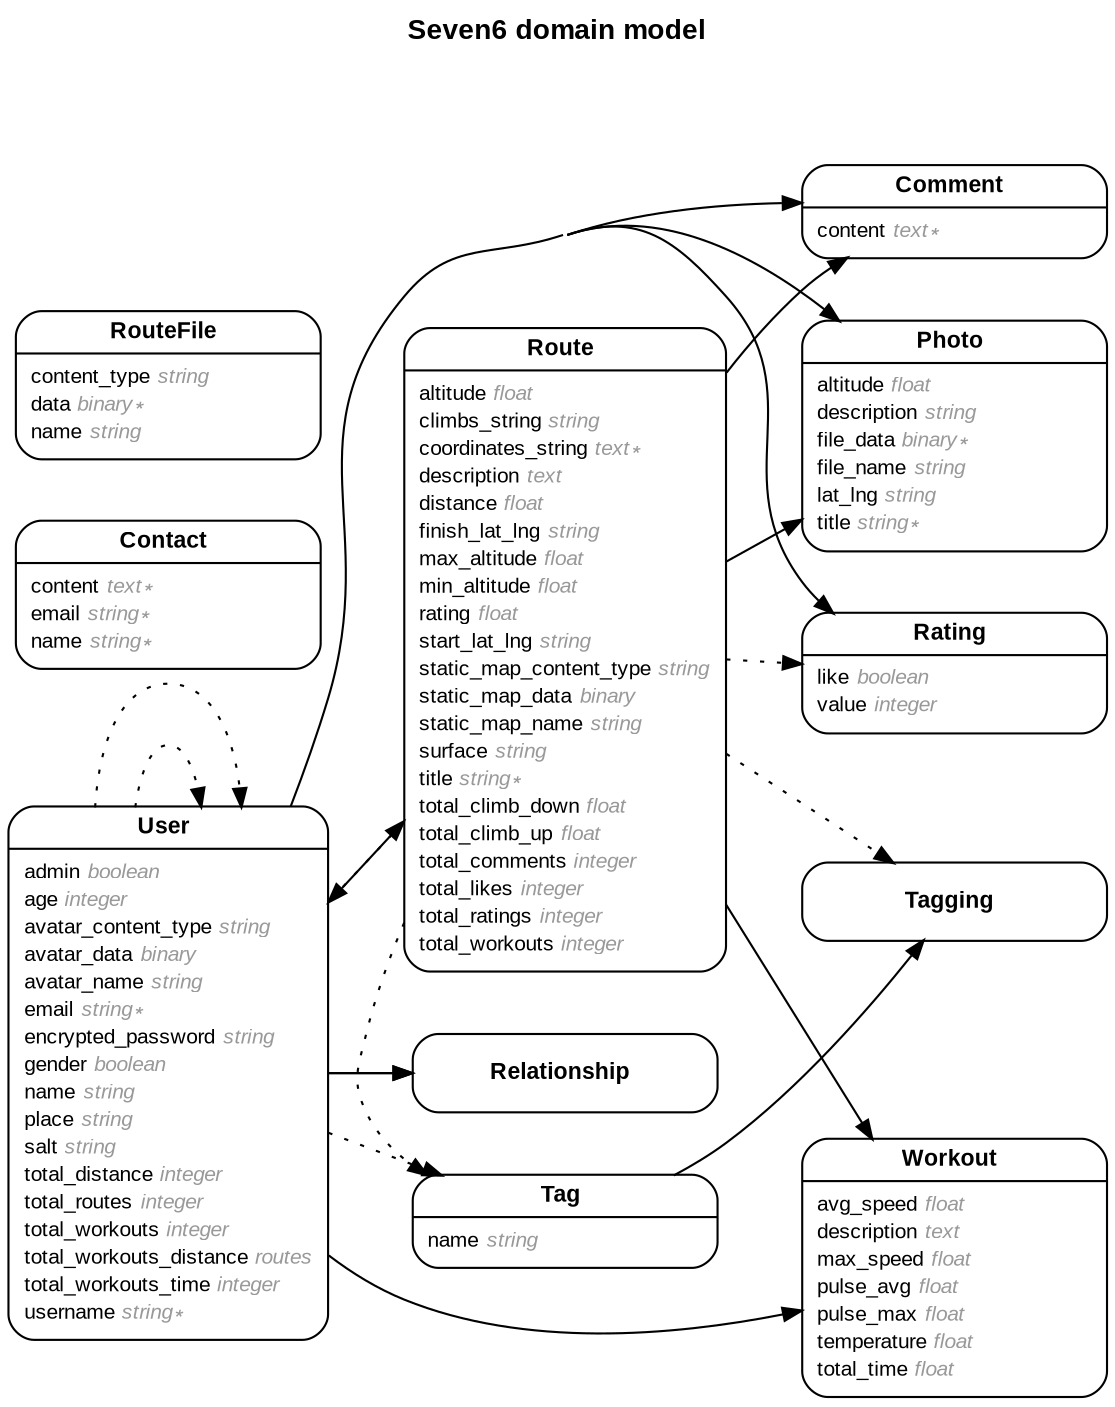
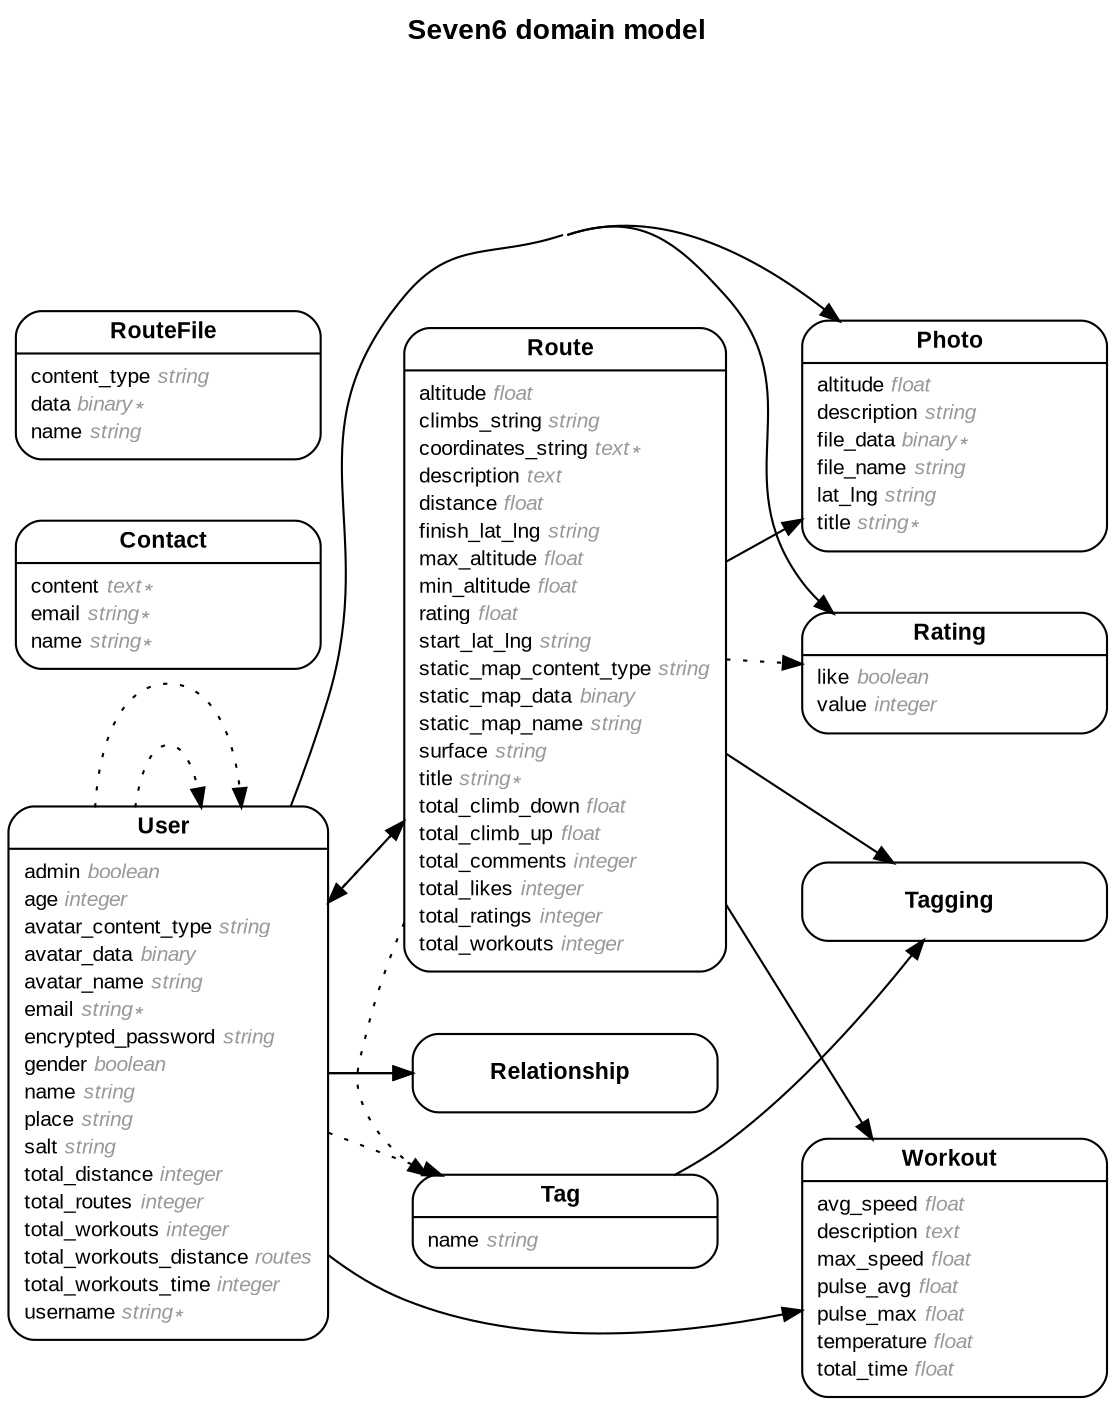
node "Comment": removed
edge "Route" -- "Tagging": style dotted -> solid
